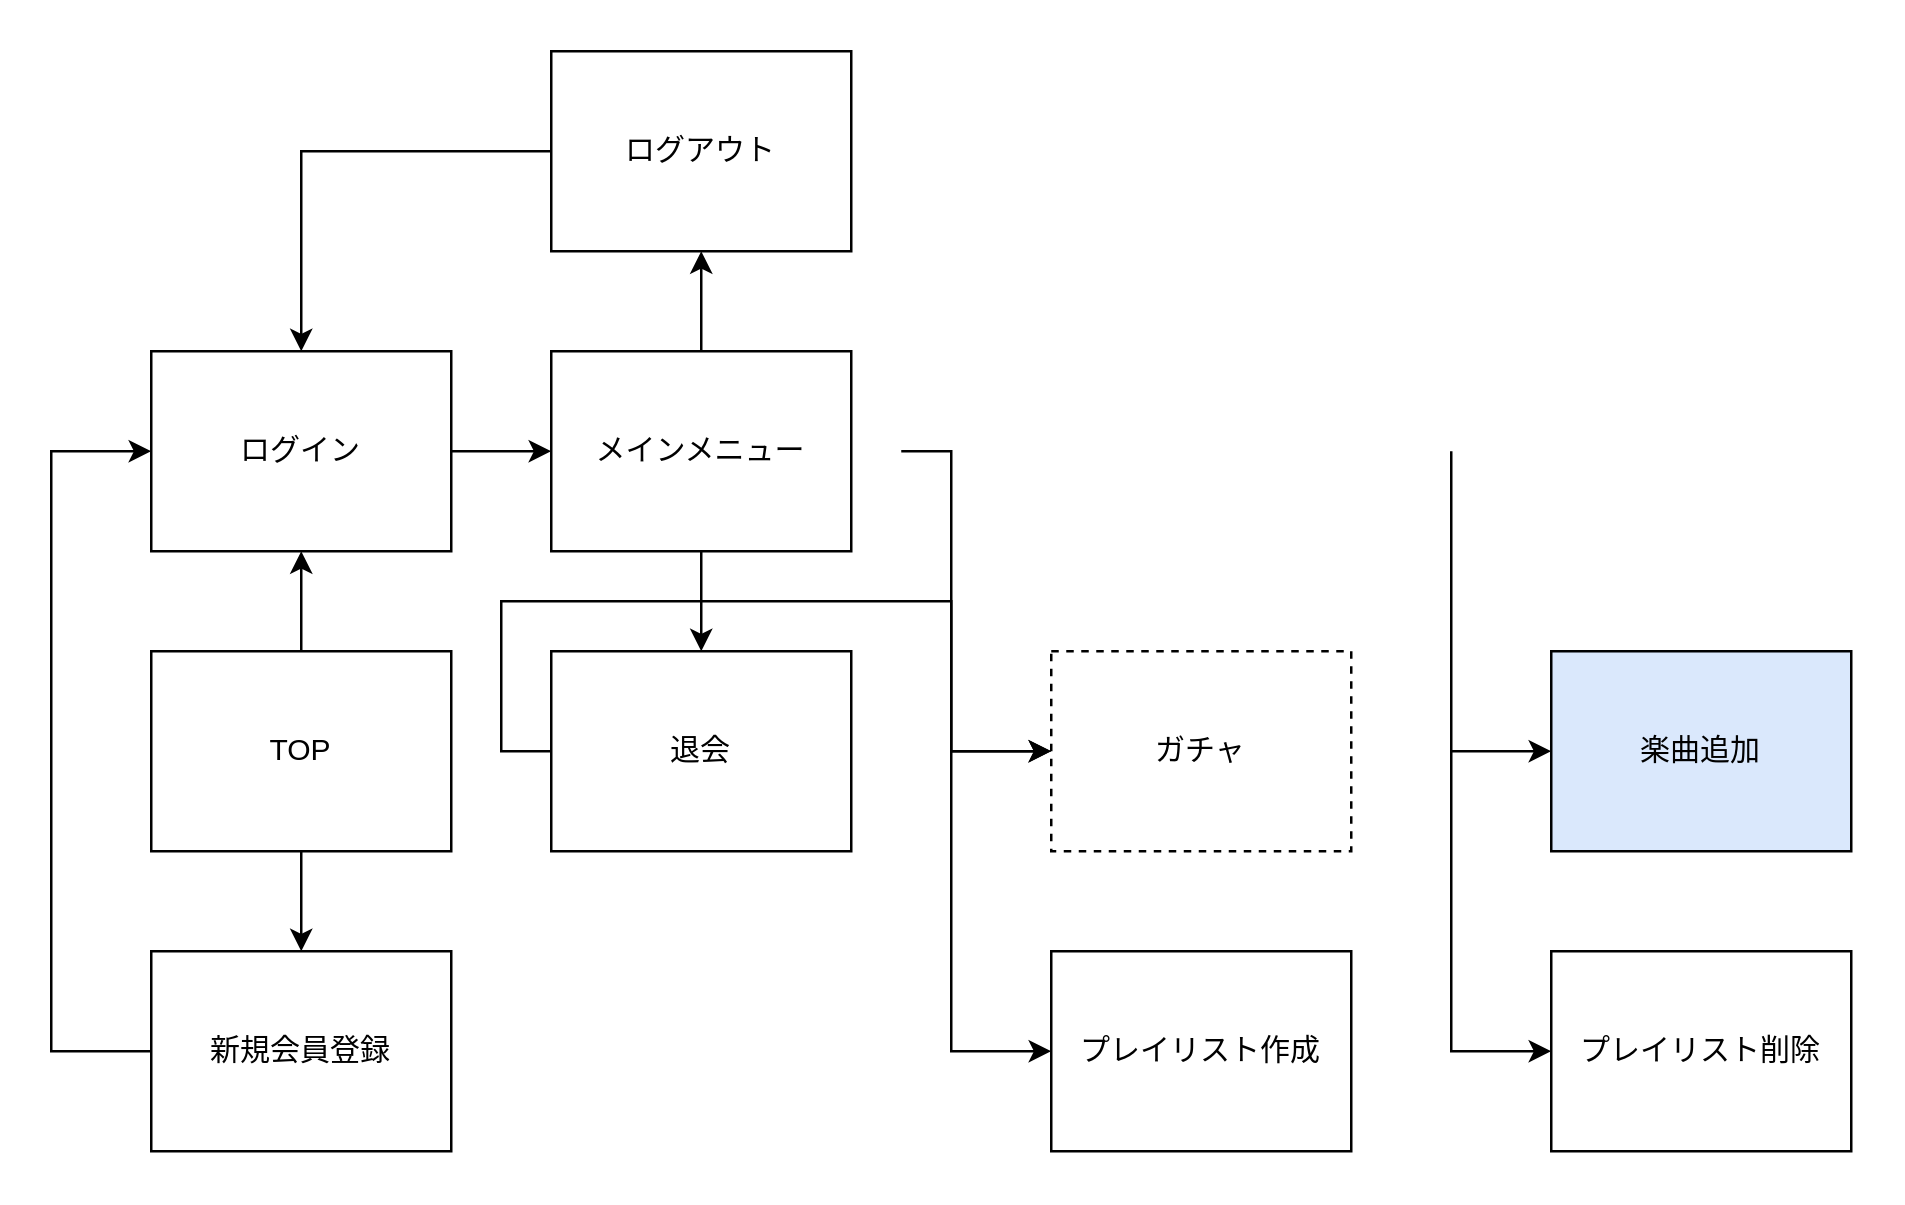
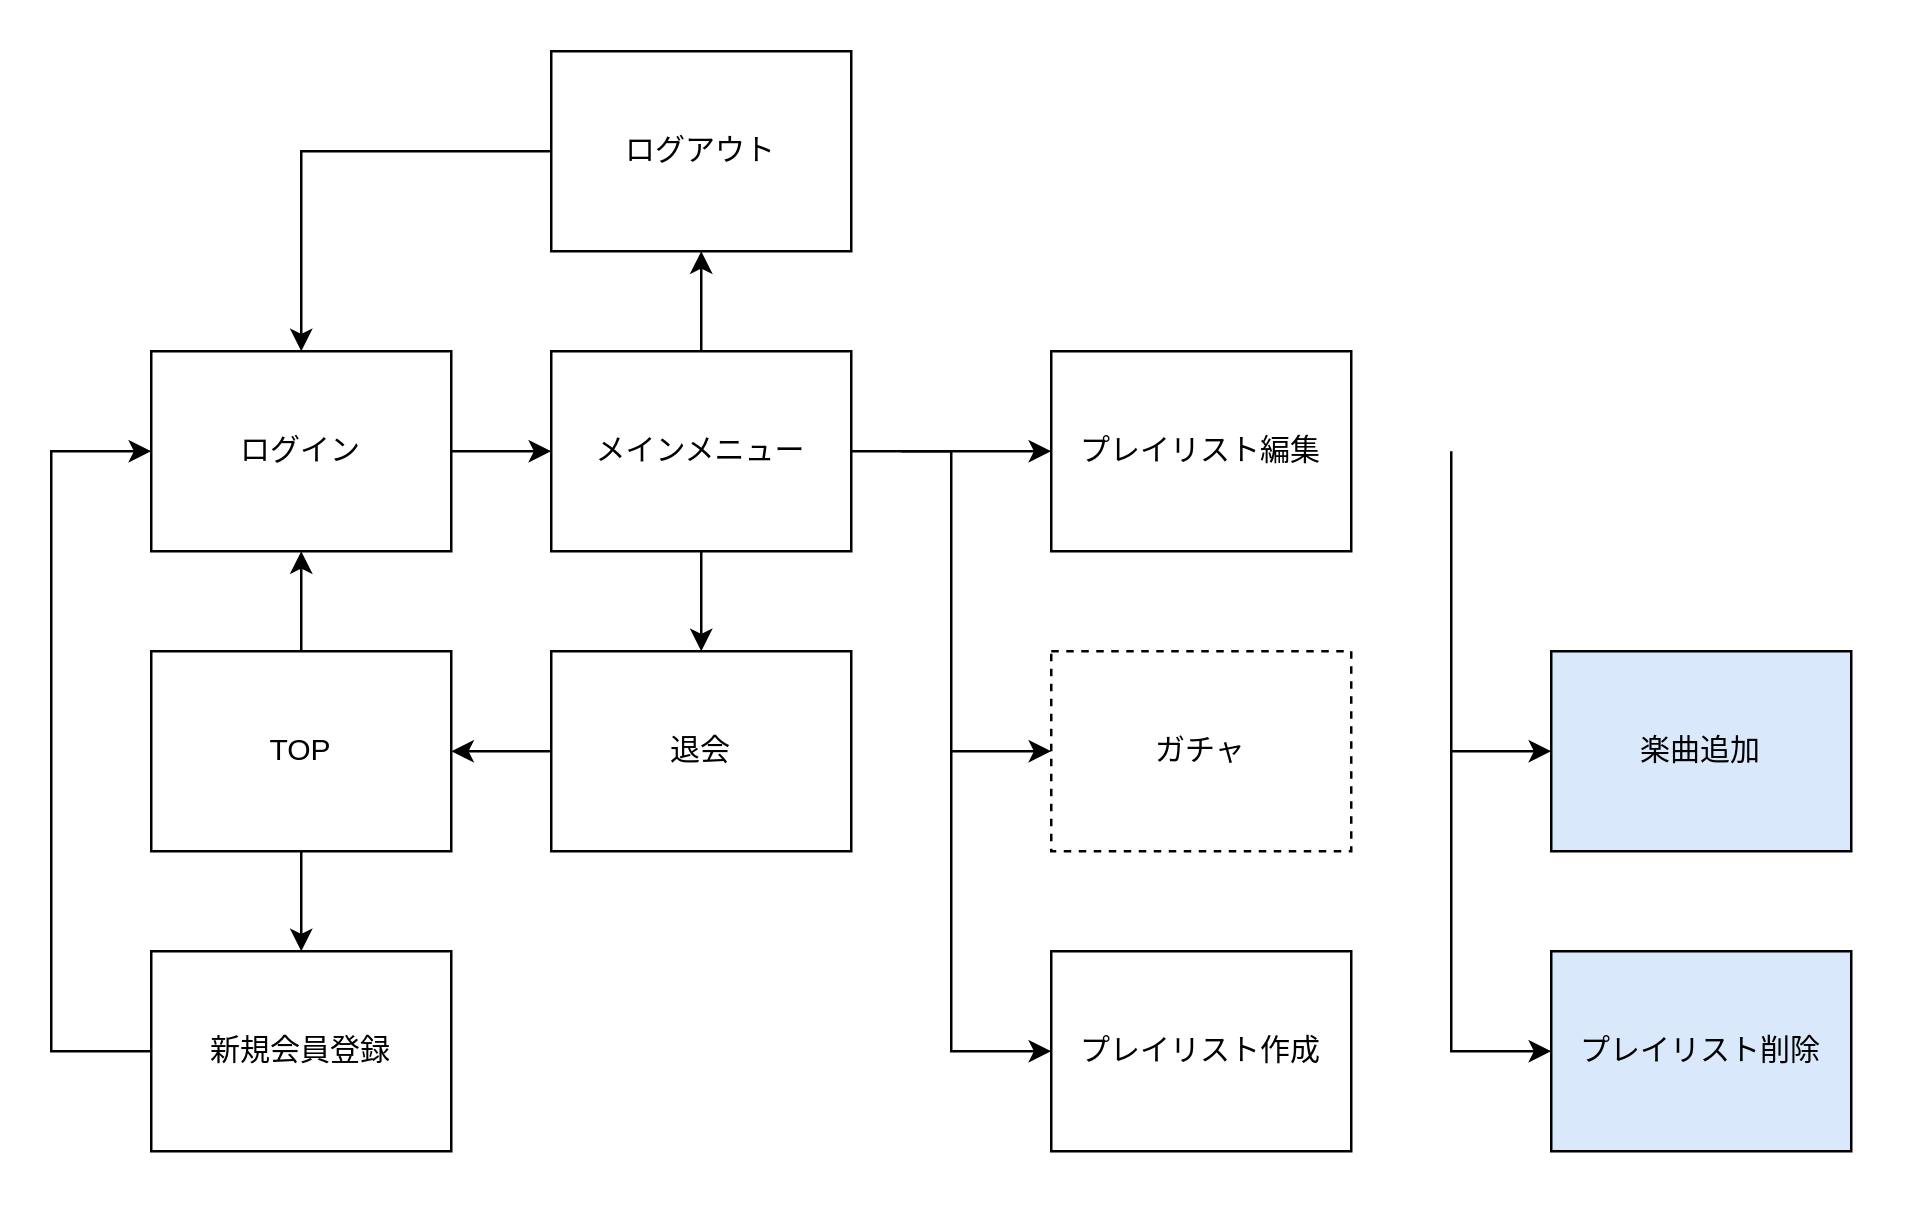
edge "メインメニュー" -> "プレイリスト編集": added
node "プレイリスト編集": added
edge "退会" -> "ガチャ": now "退会" -> "TOP"
node "プレイリスト削除": fillcolor #ffffff -> #dae8fc
